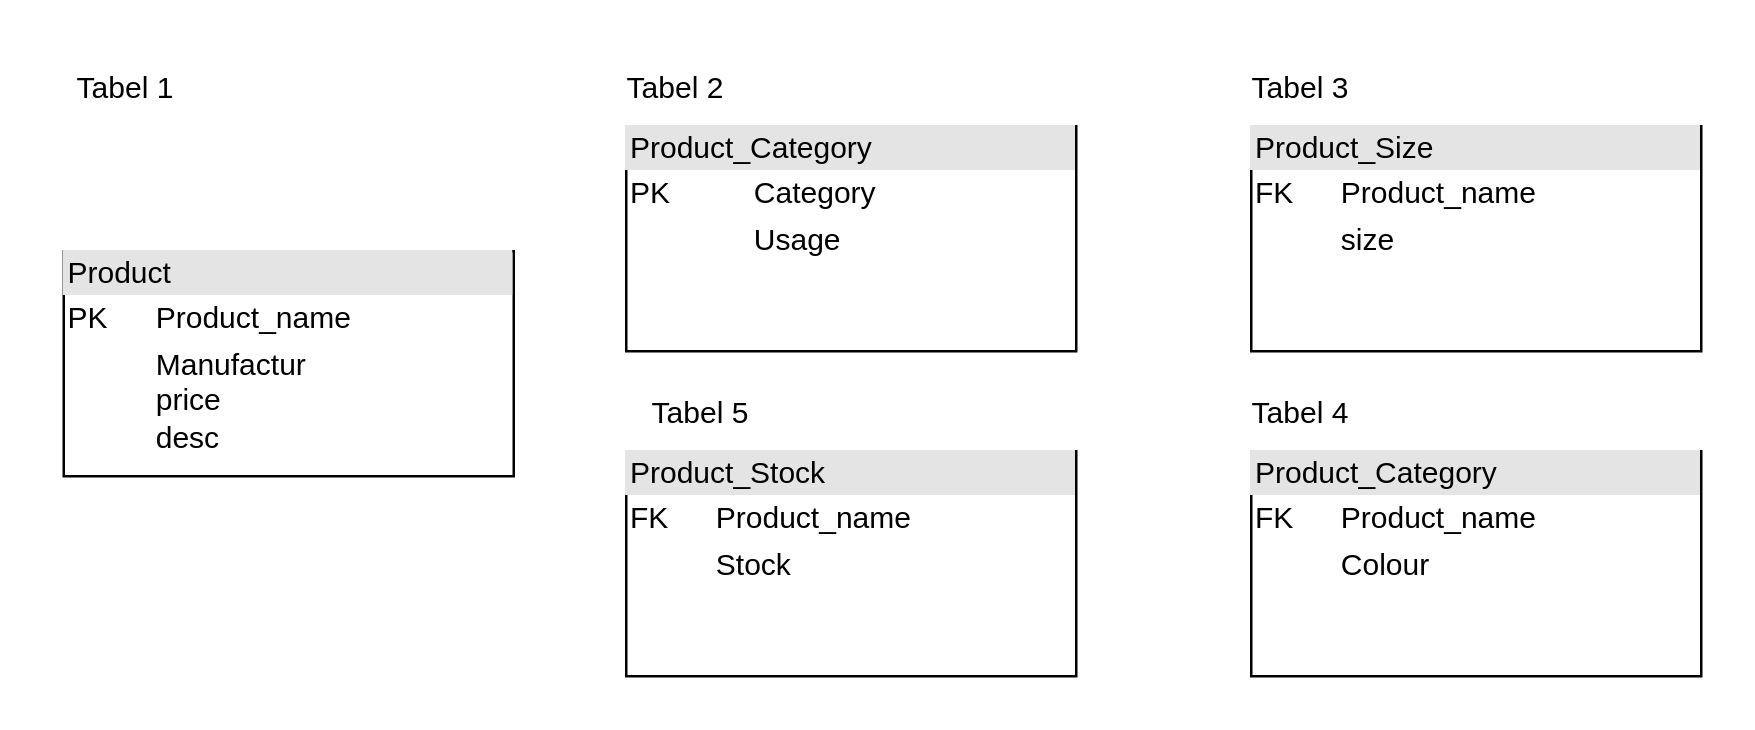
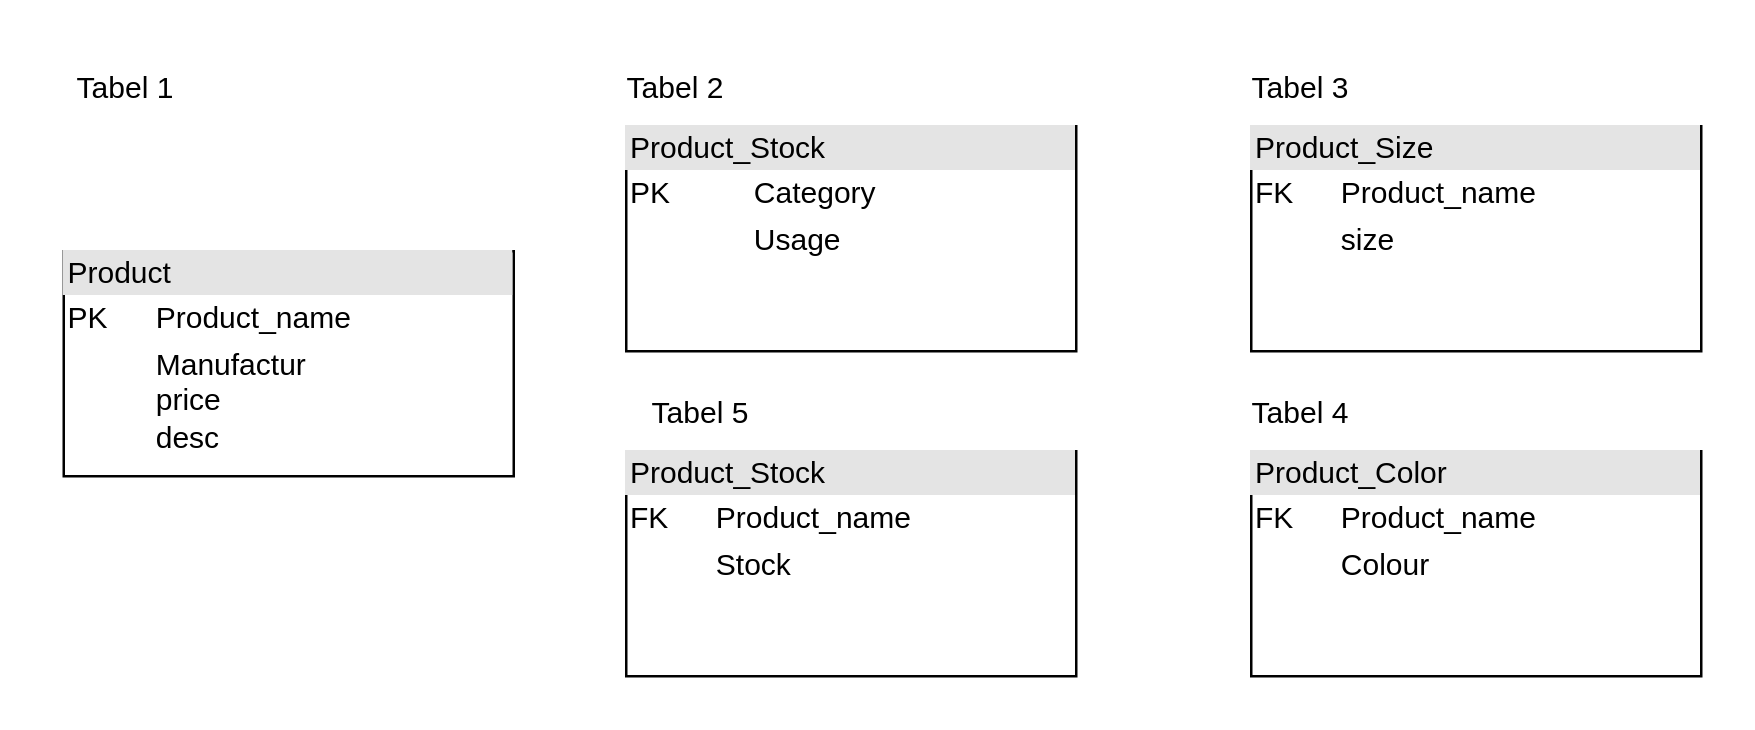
node "Product_Category PK Category Usage": label "Product_Category PK Category Usage" -> "Product_Stock PK Category Usage"
node "Product_Category FK Product_name Colour": label "Product_Category FK Product_name Colour" -> "Product_Color FK Product_name Colour"
